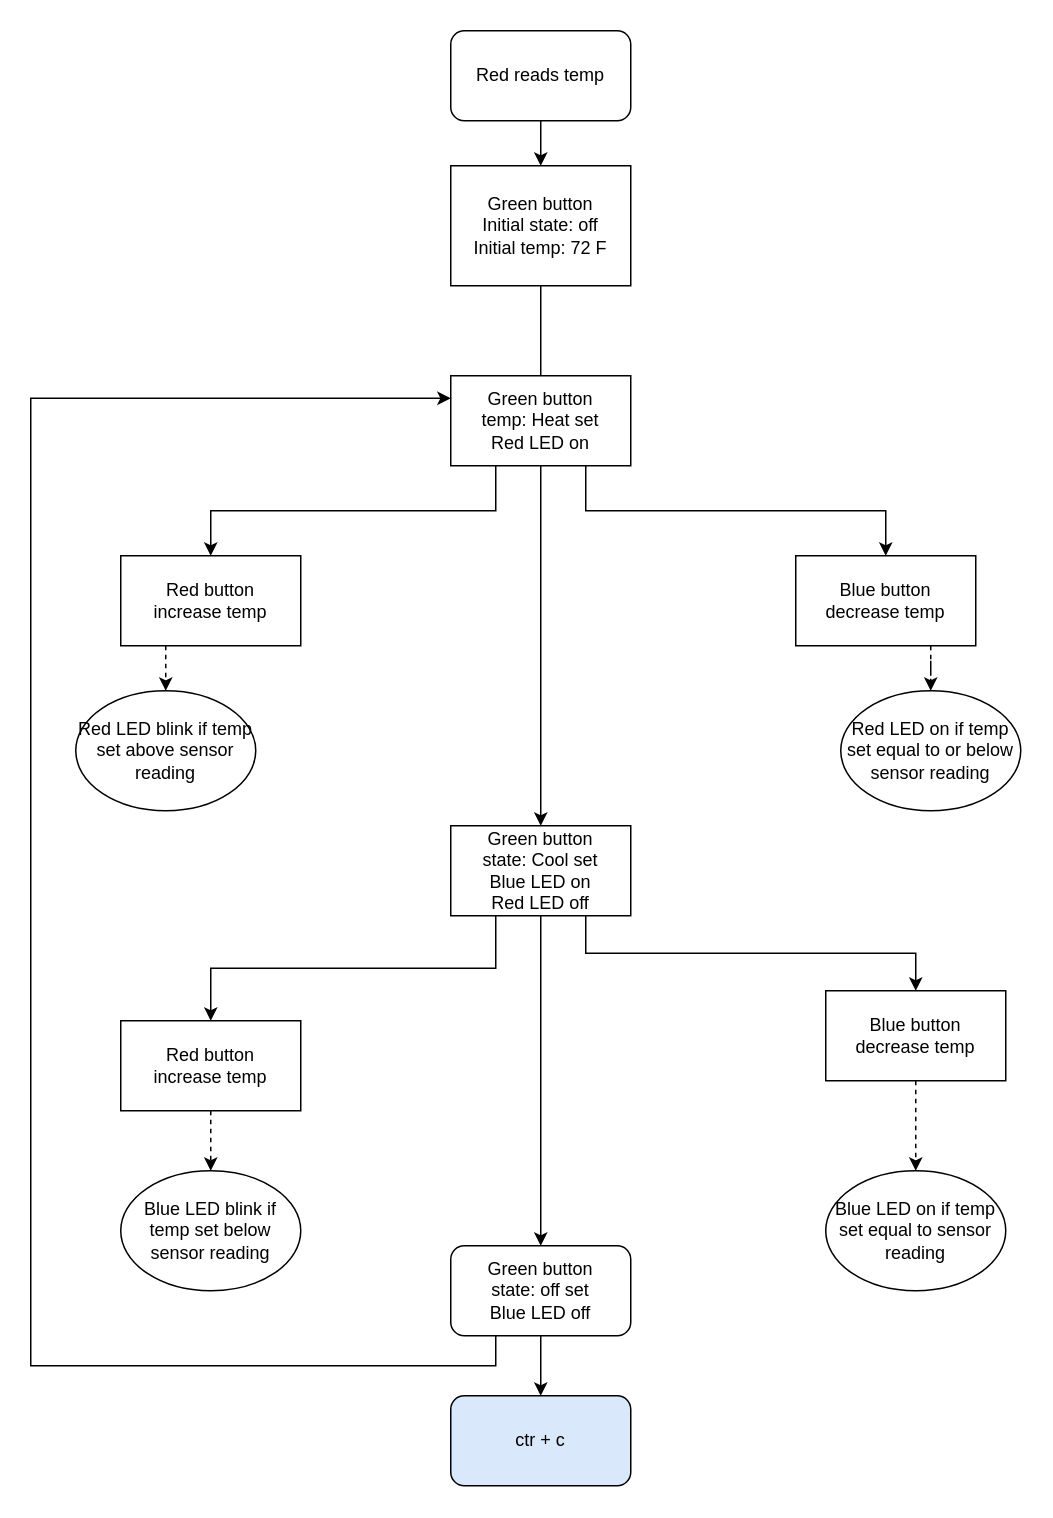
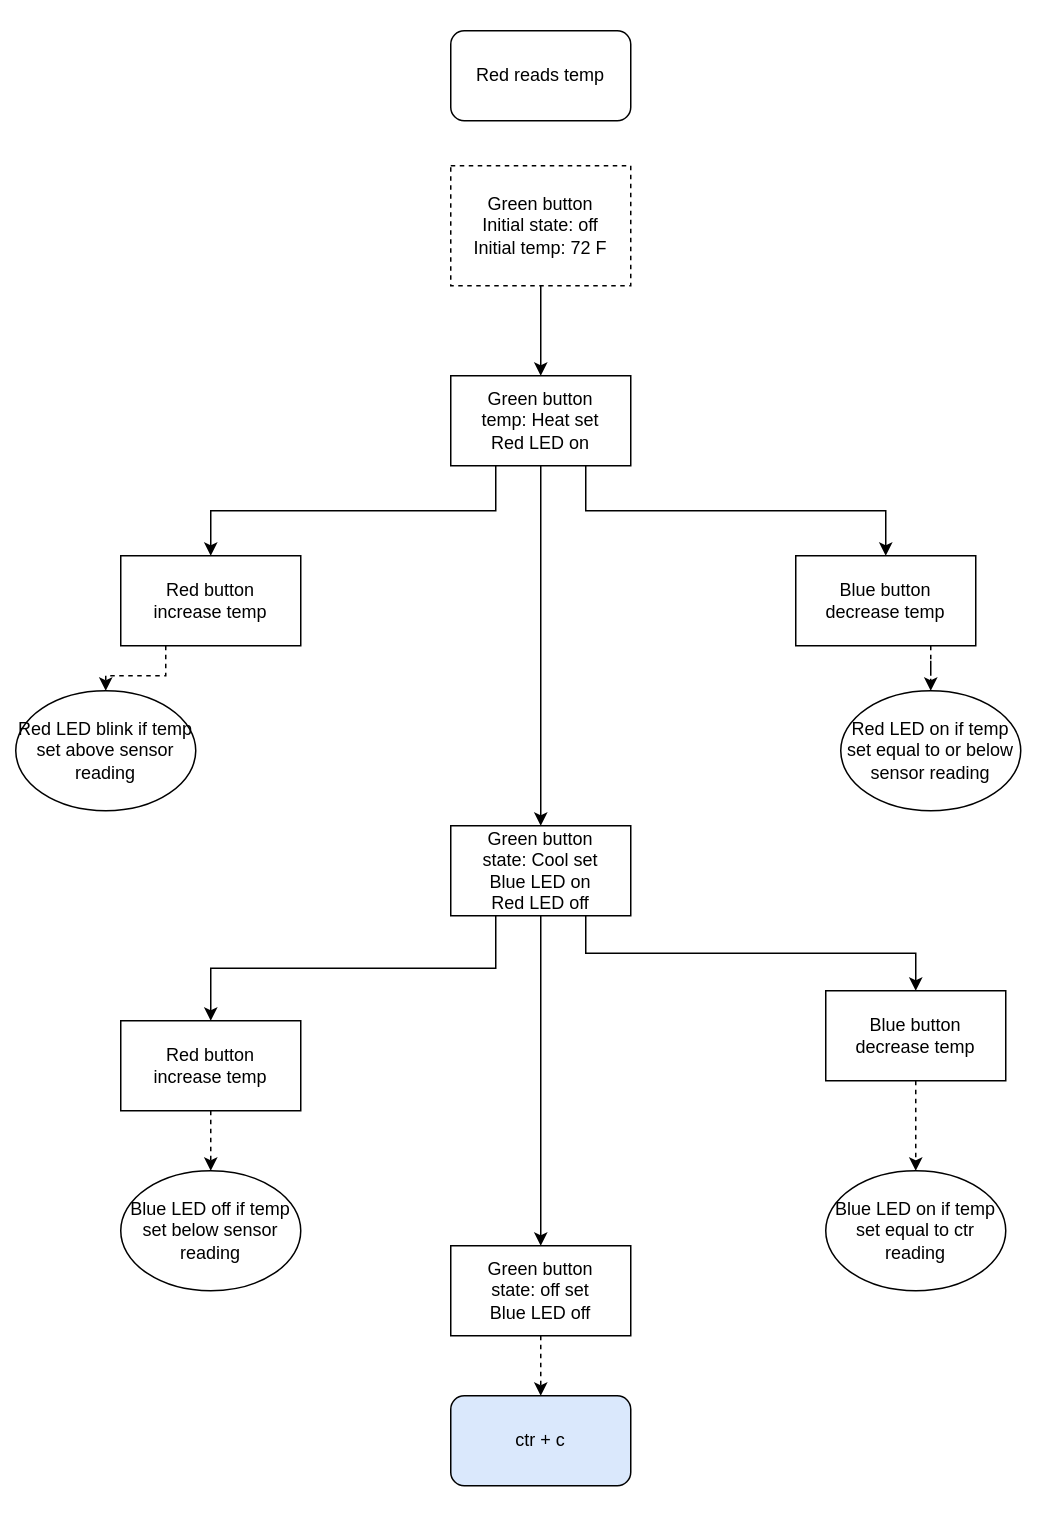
edge "Red reads temp" -> "Green button Initial state: off Initial temp: 72 F": removed
node "Green button Initial state: off Initial temp: 72 F": style solid -> dashed
edge "Green button Initial state: off Initial temp: 72 F" -- "Green button temp: Heat set Red LED on": arrowhead none -> classic
node "Red LED blink if temp set above sensor reading": moved (166, 751) -> (106, 751)
edge "Green button state: off set Blue LED off" -> "Green button temp: Heat set Red LED on": removed
node "Blue LED blink if temp set below sensor reading": label "Blue LED blink if temp set below sensor reading" -> "Blue LED off if temp set below sensor reading"
node "Blue LED on if temp set equal to sensor reading": label "Blue LED on if temp set equal to sensor reading" -> "Blue LED on if temp set equal to ctr reading"
node "Green button state: off set Blue LED off": shape rounded rectangle -> rectangle
edge "Green button state: off set Blue LED off" -> "ctr + c": style solid -> dashed
